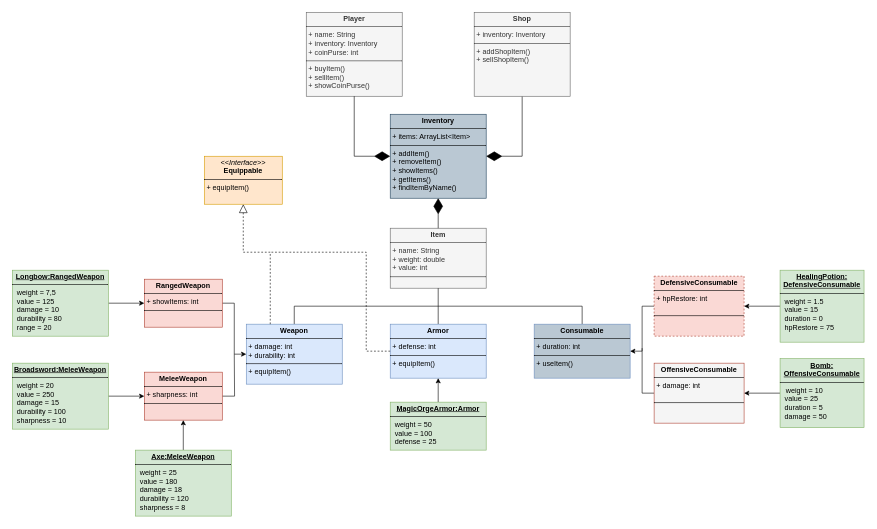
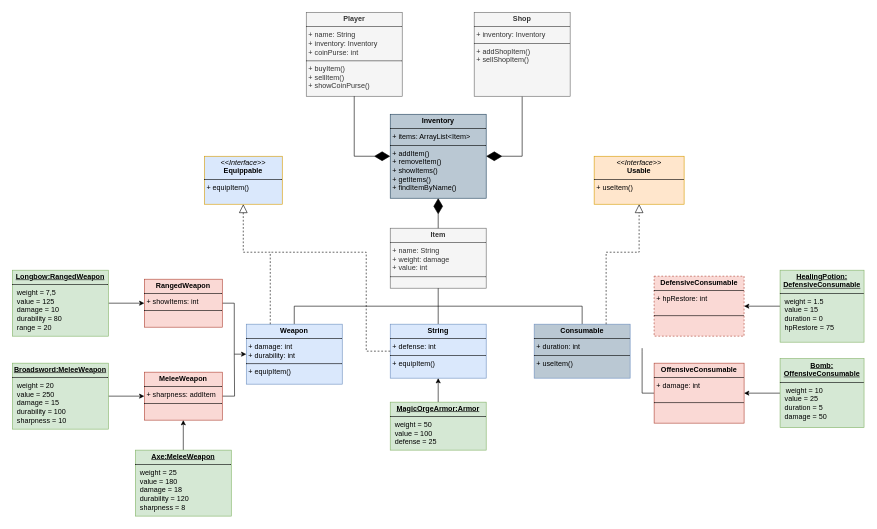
node "<<Interface>> Equippable + equipItem()": fillcolor #ffe6cc -> #dae8fc
node "<<Interface>> Usable + useItem()": added
node "Item + name: String + weight: double + value: int": label "Item + name: String + weight: double + value: int" -> "Item + name: String + weight: damage + value: int"
edge "Consumable + duration: int + useItem()" -> "<<Interface>> Usable + useItem()": added
edge "DefensiveConsumable + hpRestore: int" -> "Consumable + duration: int + useItem()": removed
node "Armor + defense: int + equipItem()": label "Armor + defense: int + equipItem()" -> "String + defense: int + equipItem()"
node "MeleeWeapon + sharpness: int": label "MeleeWeapon + sharpness: int" -> "MeleeWeapon + sharpness: addItem"
node "OffensiveConsumable + damage: int": fillcolor #f5f5f5 -> #fad9d5
